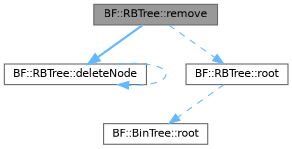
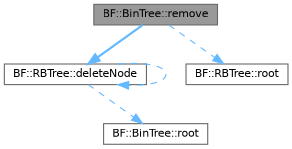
node "BF::RBTree::remove": label "BF::RBTree::remove" -> "BF::BinTree::remove"
edge "BF::RBTree::root" -> "BF::BinTree::root": now "BF::RBTree::deleteNode" -> "BF::BinTree::root"
